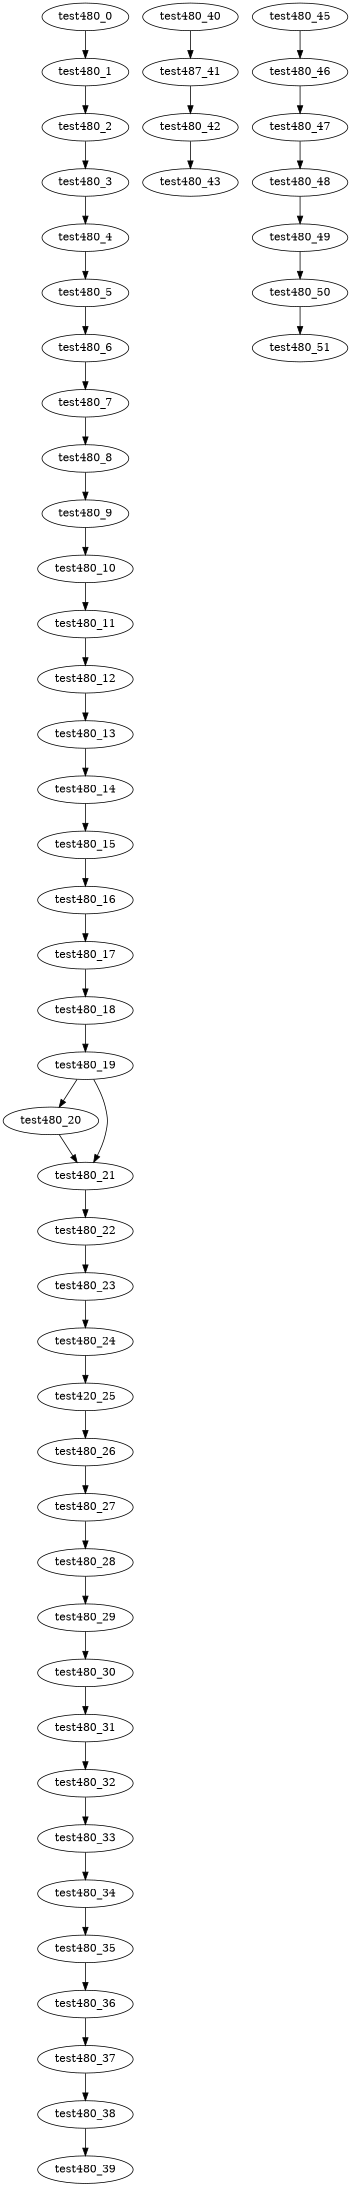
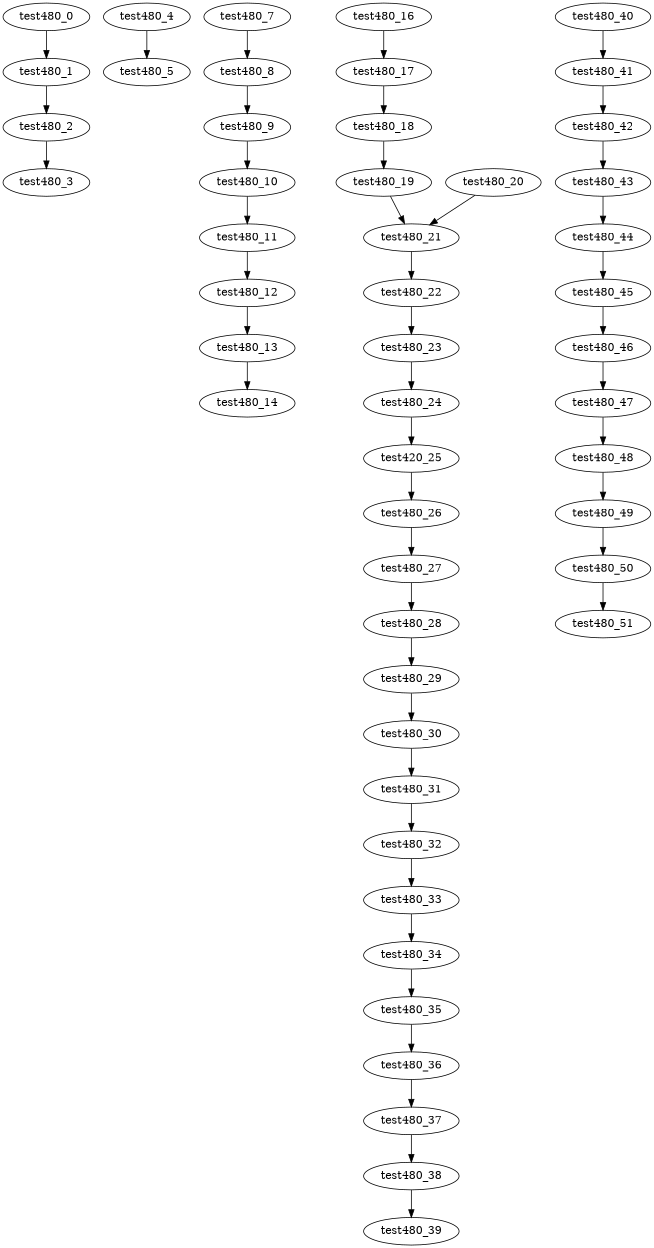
node "test487_41": label "test487_41" -> "test480_41"
edge "test480_3" -> "test480_4": removed
node "test480_44": added
node "test480_6": removed
node "test480_15": removed
edge "test480_19" -> "test480_20": removed
